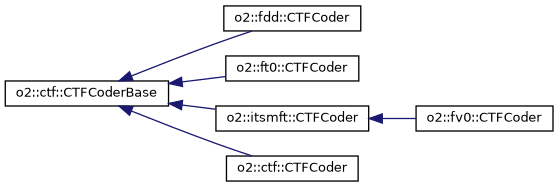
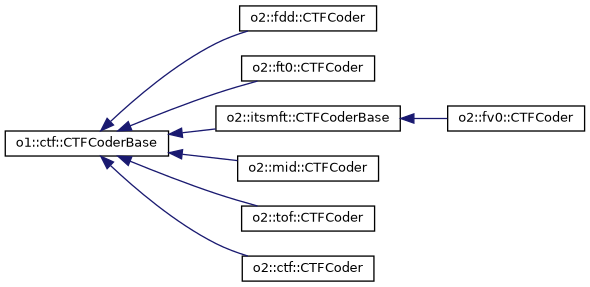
node "o2::ctf::CTFCoderBase": label "o2::ctf::CTFCoderBase" -> "o1::ctf::CTFCoderBase"
node "o2::itsmft::CTFCoder": label "o2::itsmft::CTFCoder" -> "o2::itsmft::CTFCoderBase"
node "o2::mid::CTFCoder": added
node "o2::tof::CTFCoder": added
